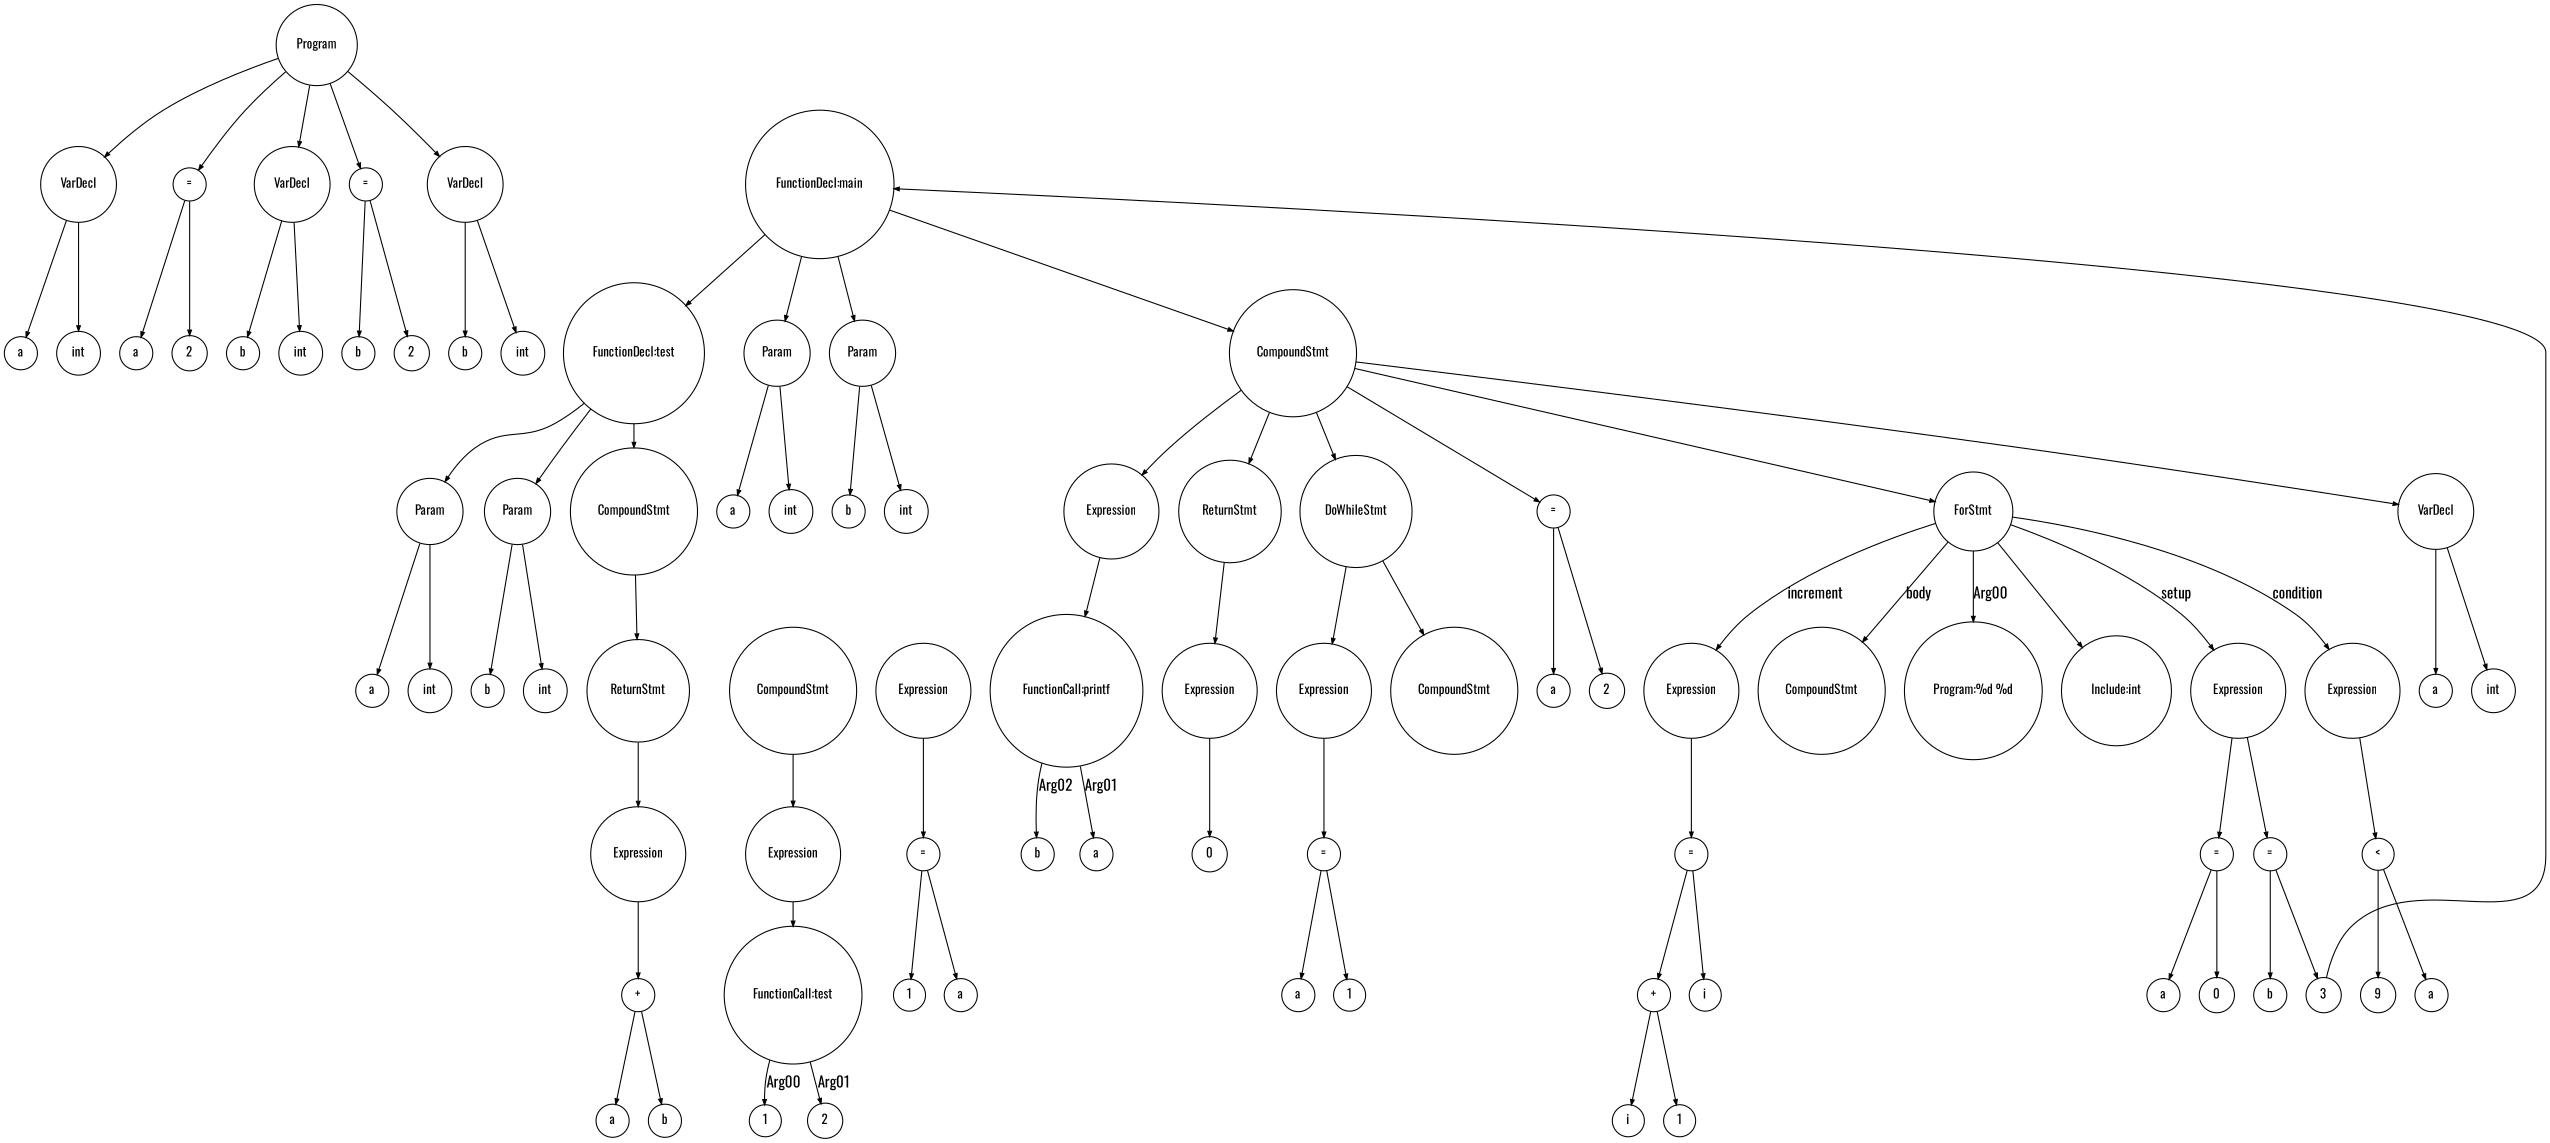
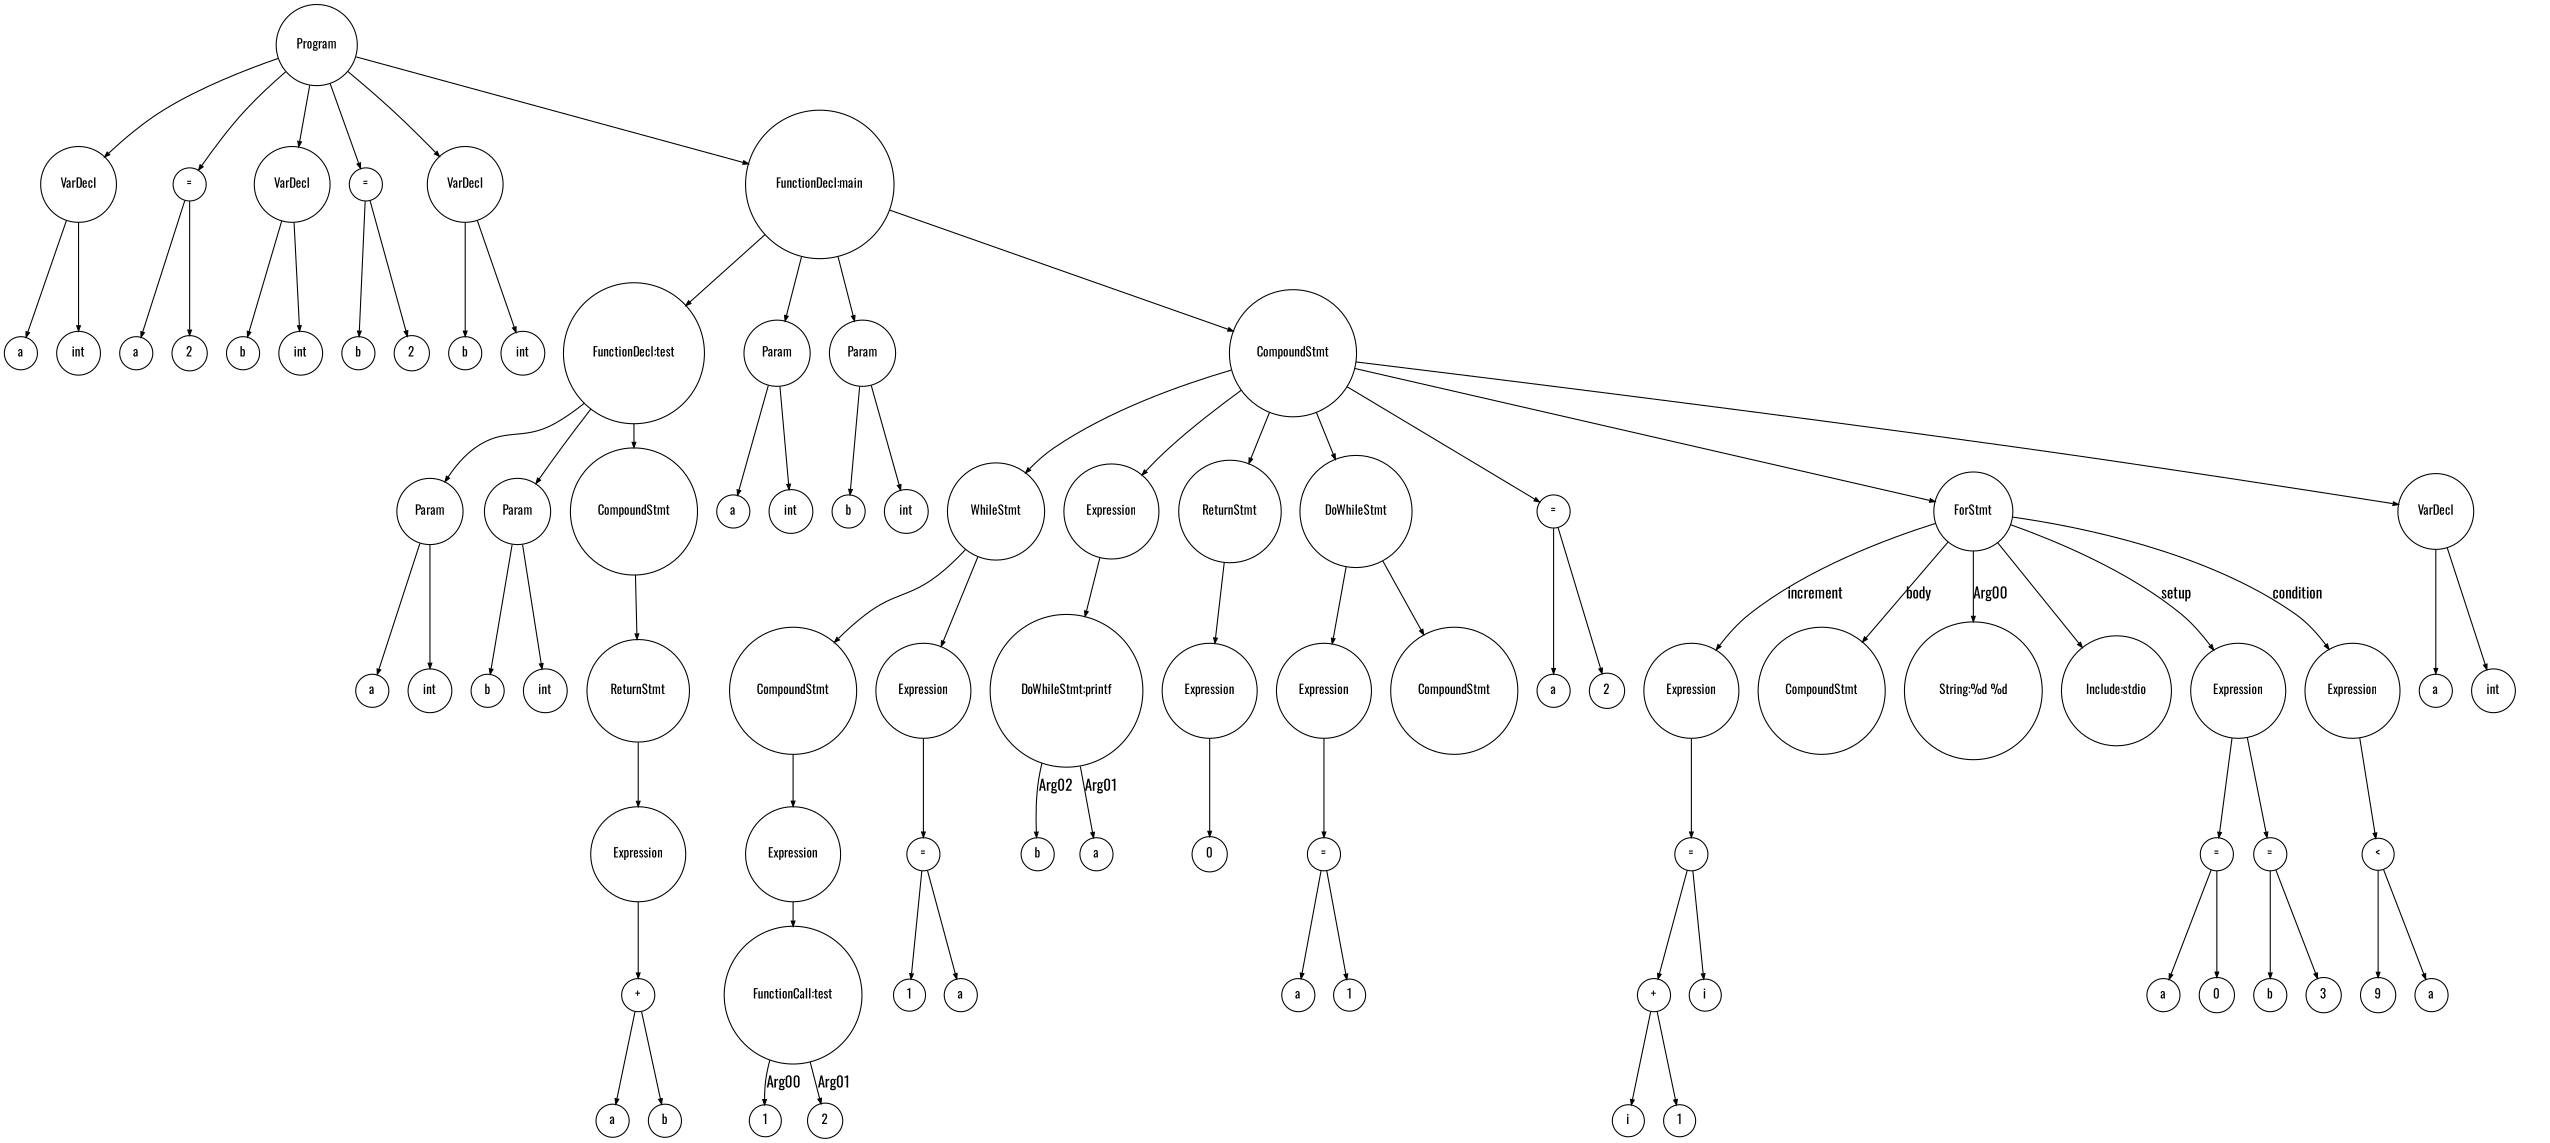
edge "3" -> "FunctionDecl:main": now "Program" -> "FunctionDecl:main"
node "WhileStmt": added
node "FunctionCall:printf": label "FunctionCall:printf" -> "DoWhileStmt:printf"
node "Program:%d %d": label "Program:%d %d" -> "String:%d %d"
node "Include:int": label "Include:int" -> "Include:stdio"
